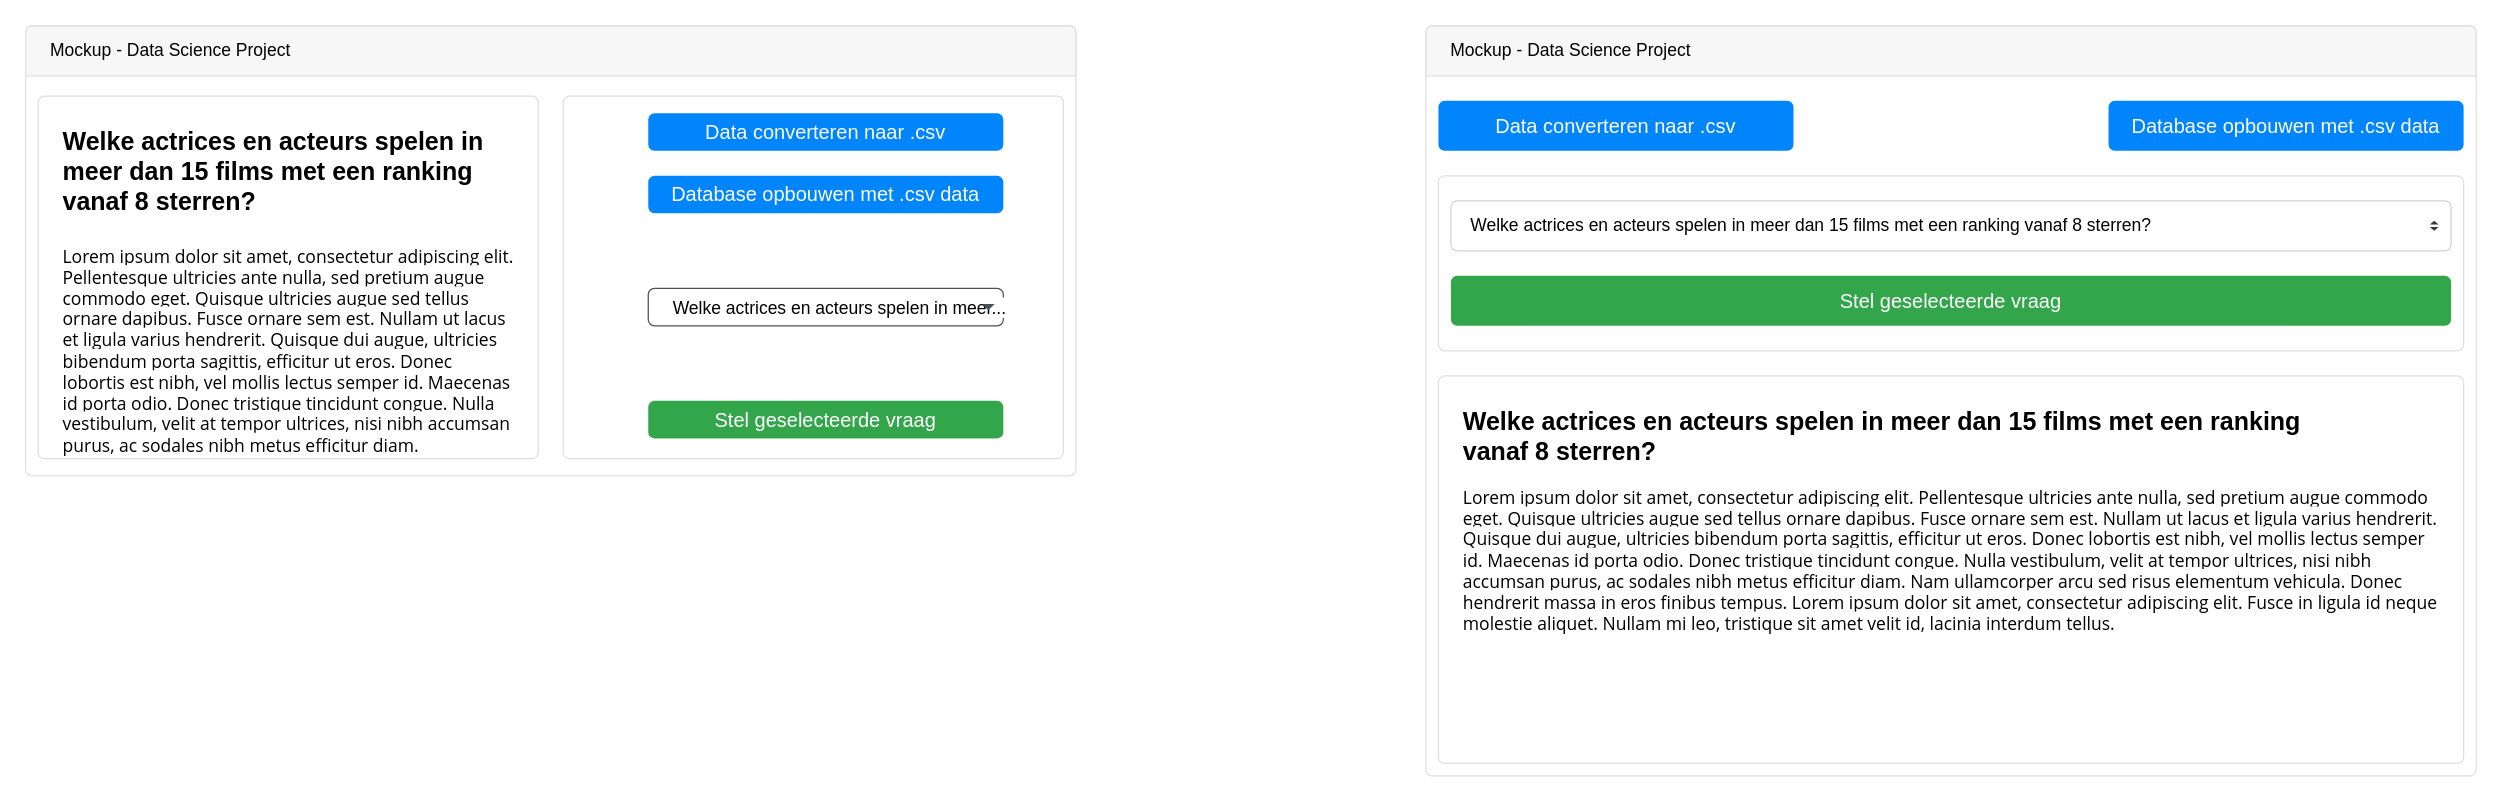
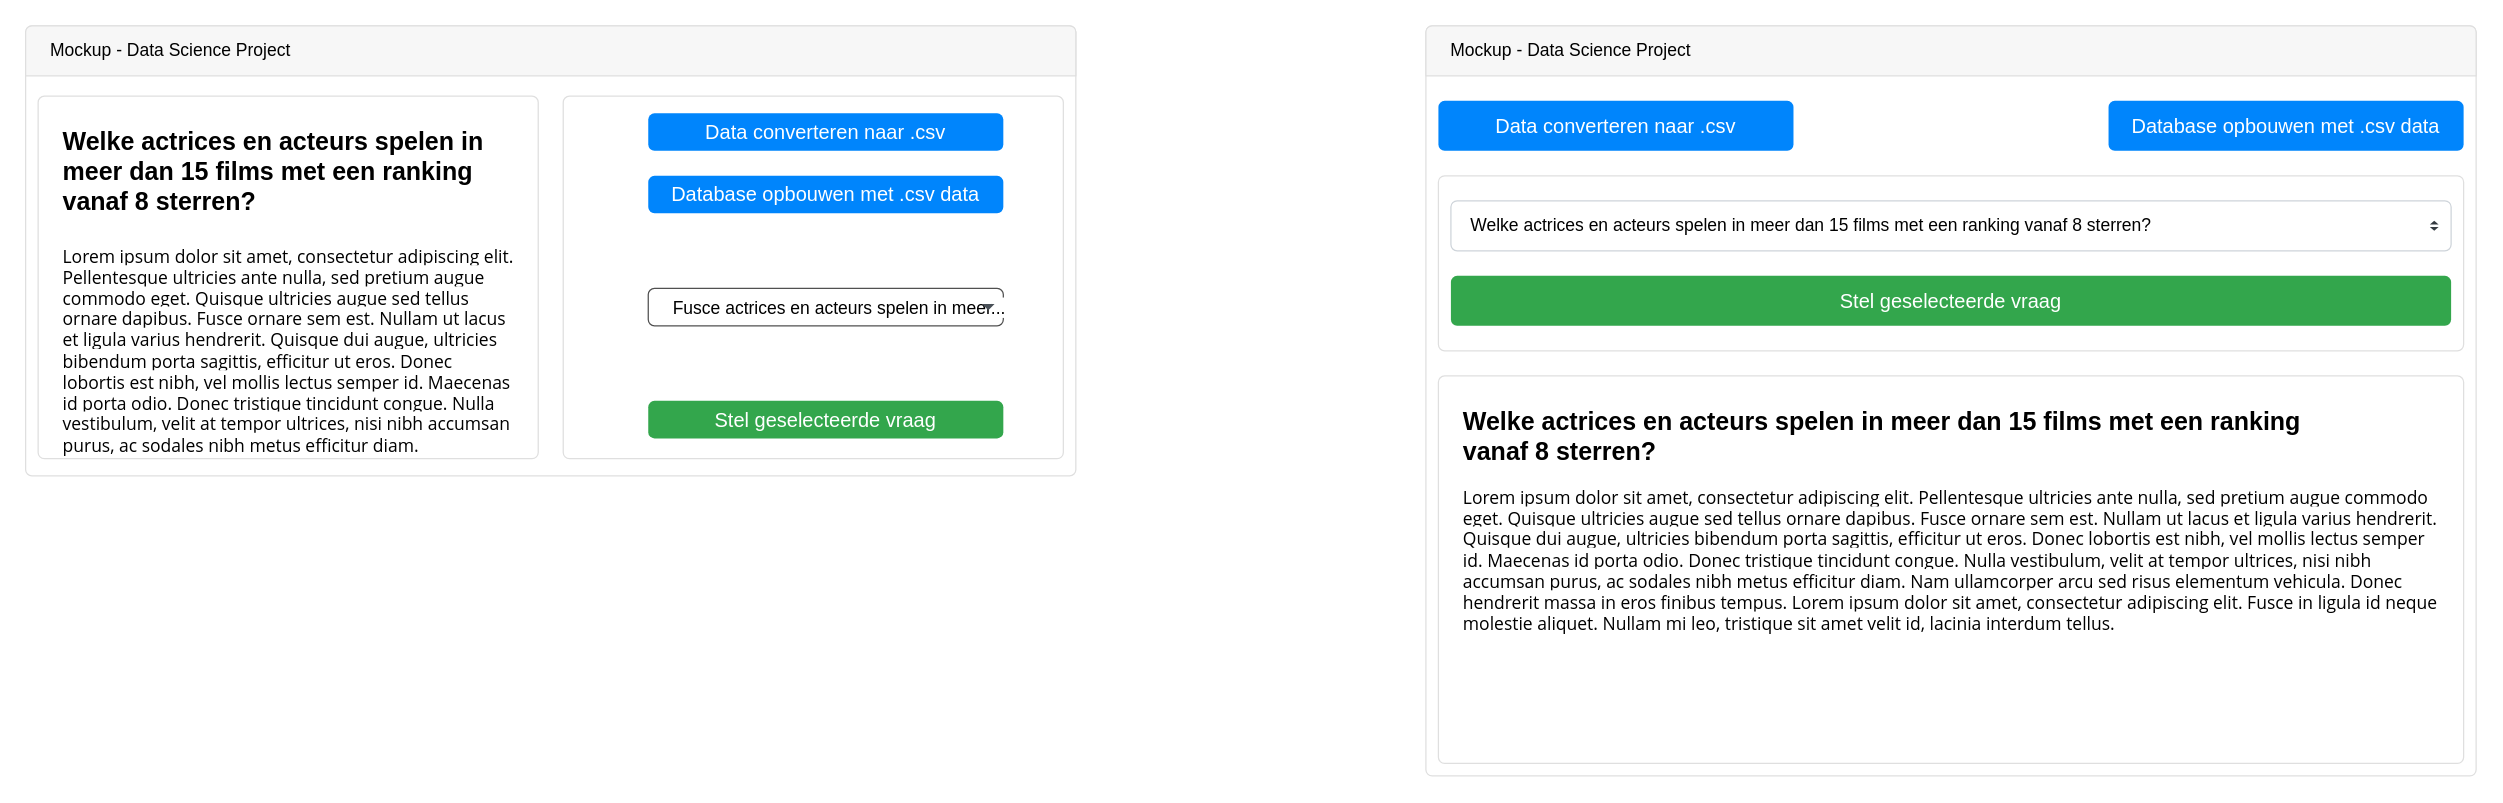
node "Welke actrices en acteurs spelen in meer...": label "Welke actrices en acteurs spelen in meer..." -> "Fusce actrices en acteurs spelen in meer..."
